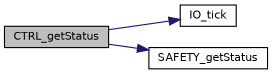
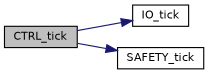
node "CTRL_getStatus": label "CTRL_getStatus" -> "CTRL_tick"
node "SAFETY_getStatus": label "SAFETY_getStatus" -> "SAFETY_tick"
